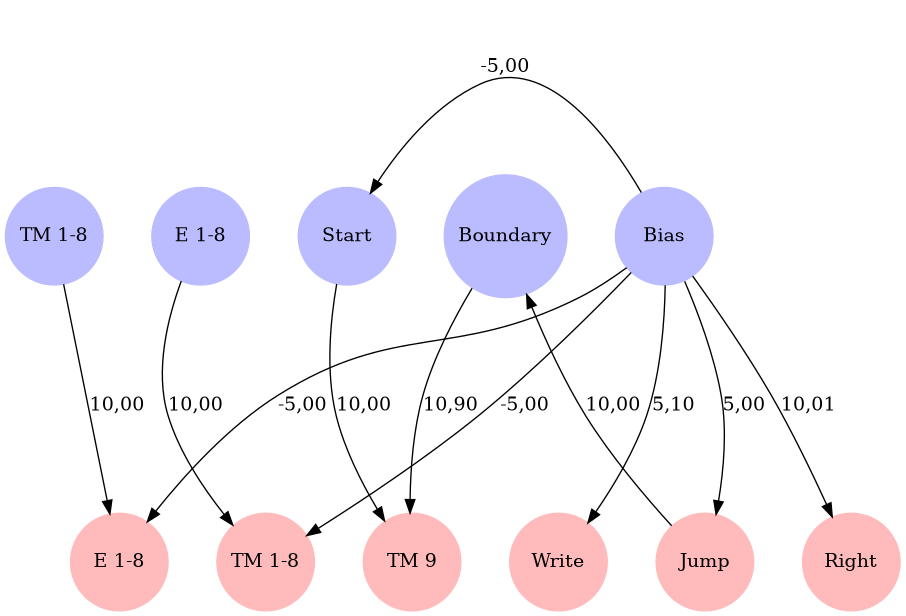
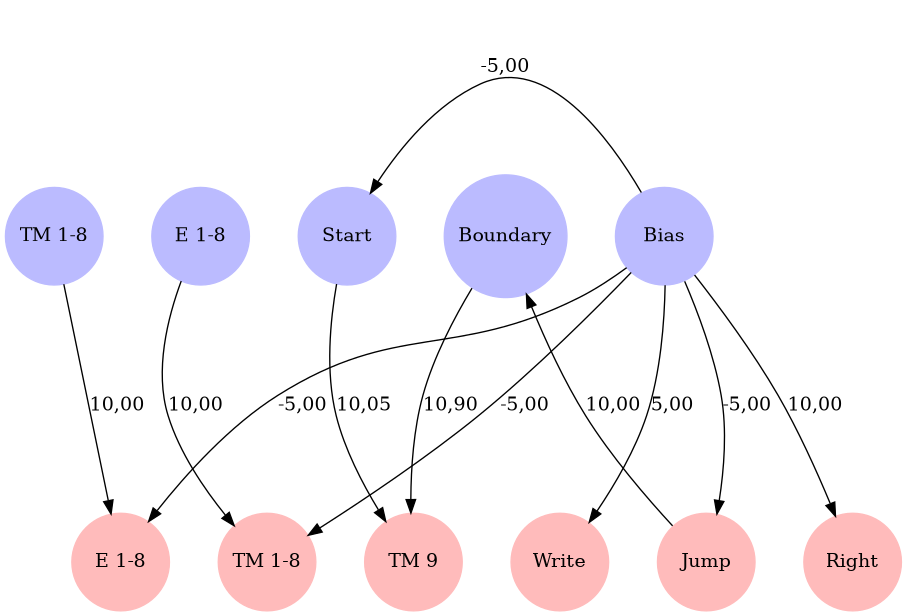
edge "Start" -> "TM 9": label "10,00" -> "10,05"
edge "Bias" -> "Write": label "5,10" -> "5,00"
edge "Bias" -> "Jump": label "5,00" -> "-5,00"
edge "Bias" -> "Right": label "10,01" -> "10,00"
